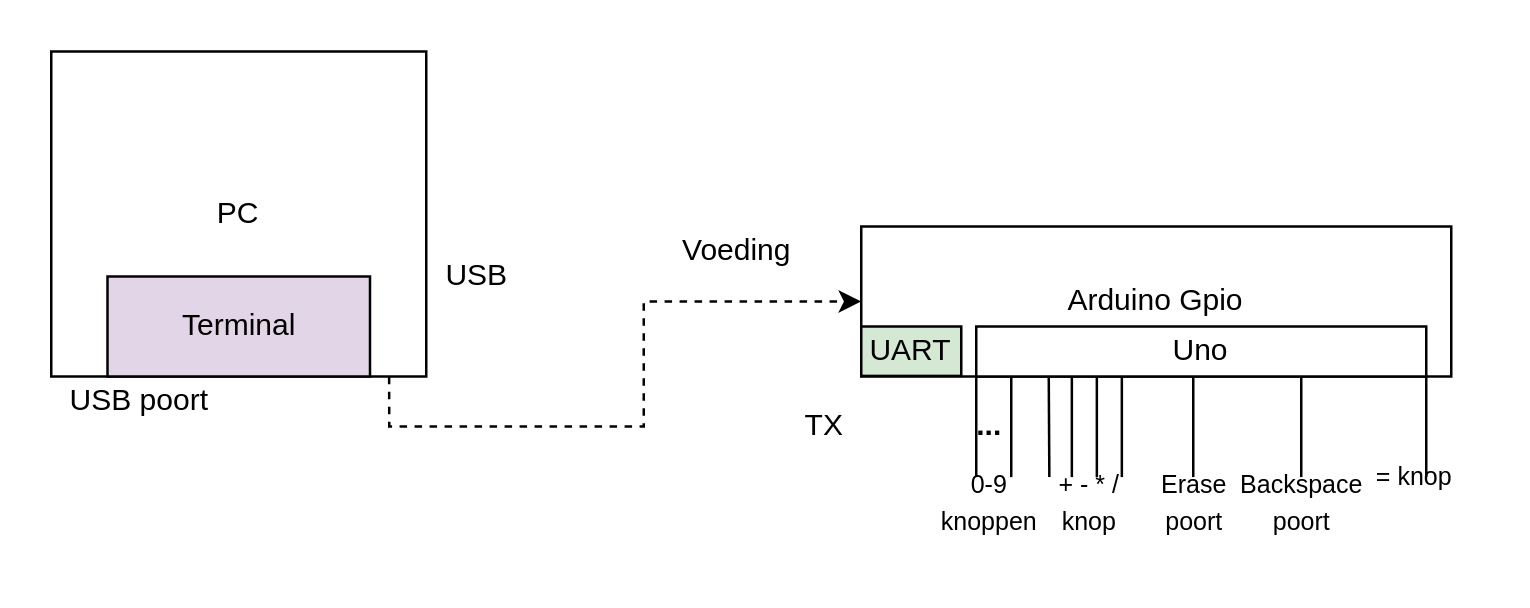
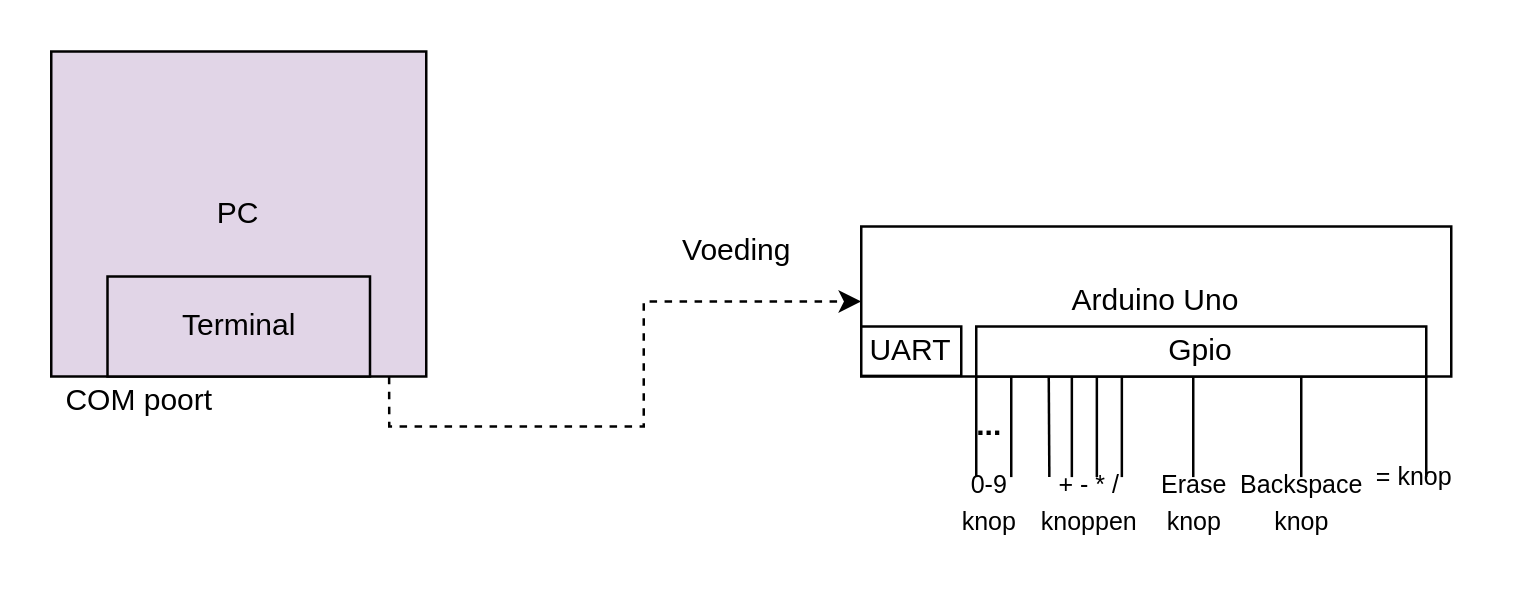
node "PC": fillcolor #ffffff -> #e1d5e7
node "USB": removed
node "Arduino Gpio": label "Arduino Gpio" -> "Arduino Uno"
node "UART": fillcolor #d5e8d4 -> #ffffff
node "Uno": label "Uno" -> "Gpio"
node "USB poort": label "USB poort" -> "COM poort"
node "TX": removed
node "0-9 knoppen": label "0-9 knoppen" -> "0-9 knop"
node "+ - * / knop": label "+ - * / knop" -> "+ - * / knoppen"
node "Erase poort": label "Erase poort" -> "Erase knop"
node "Backspace poort": label "Backspace poort" -> "Backspace knop"
